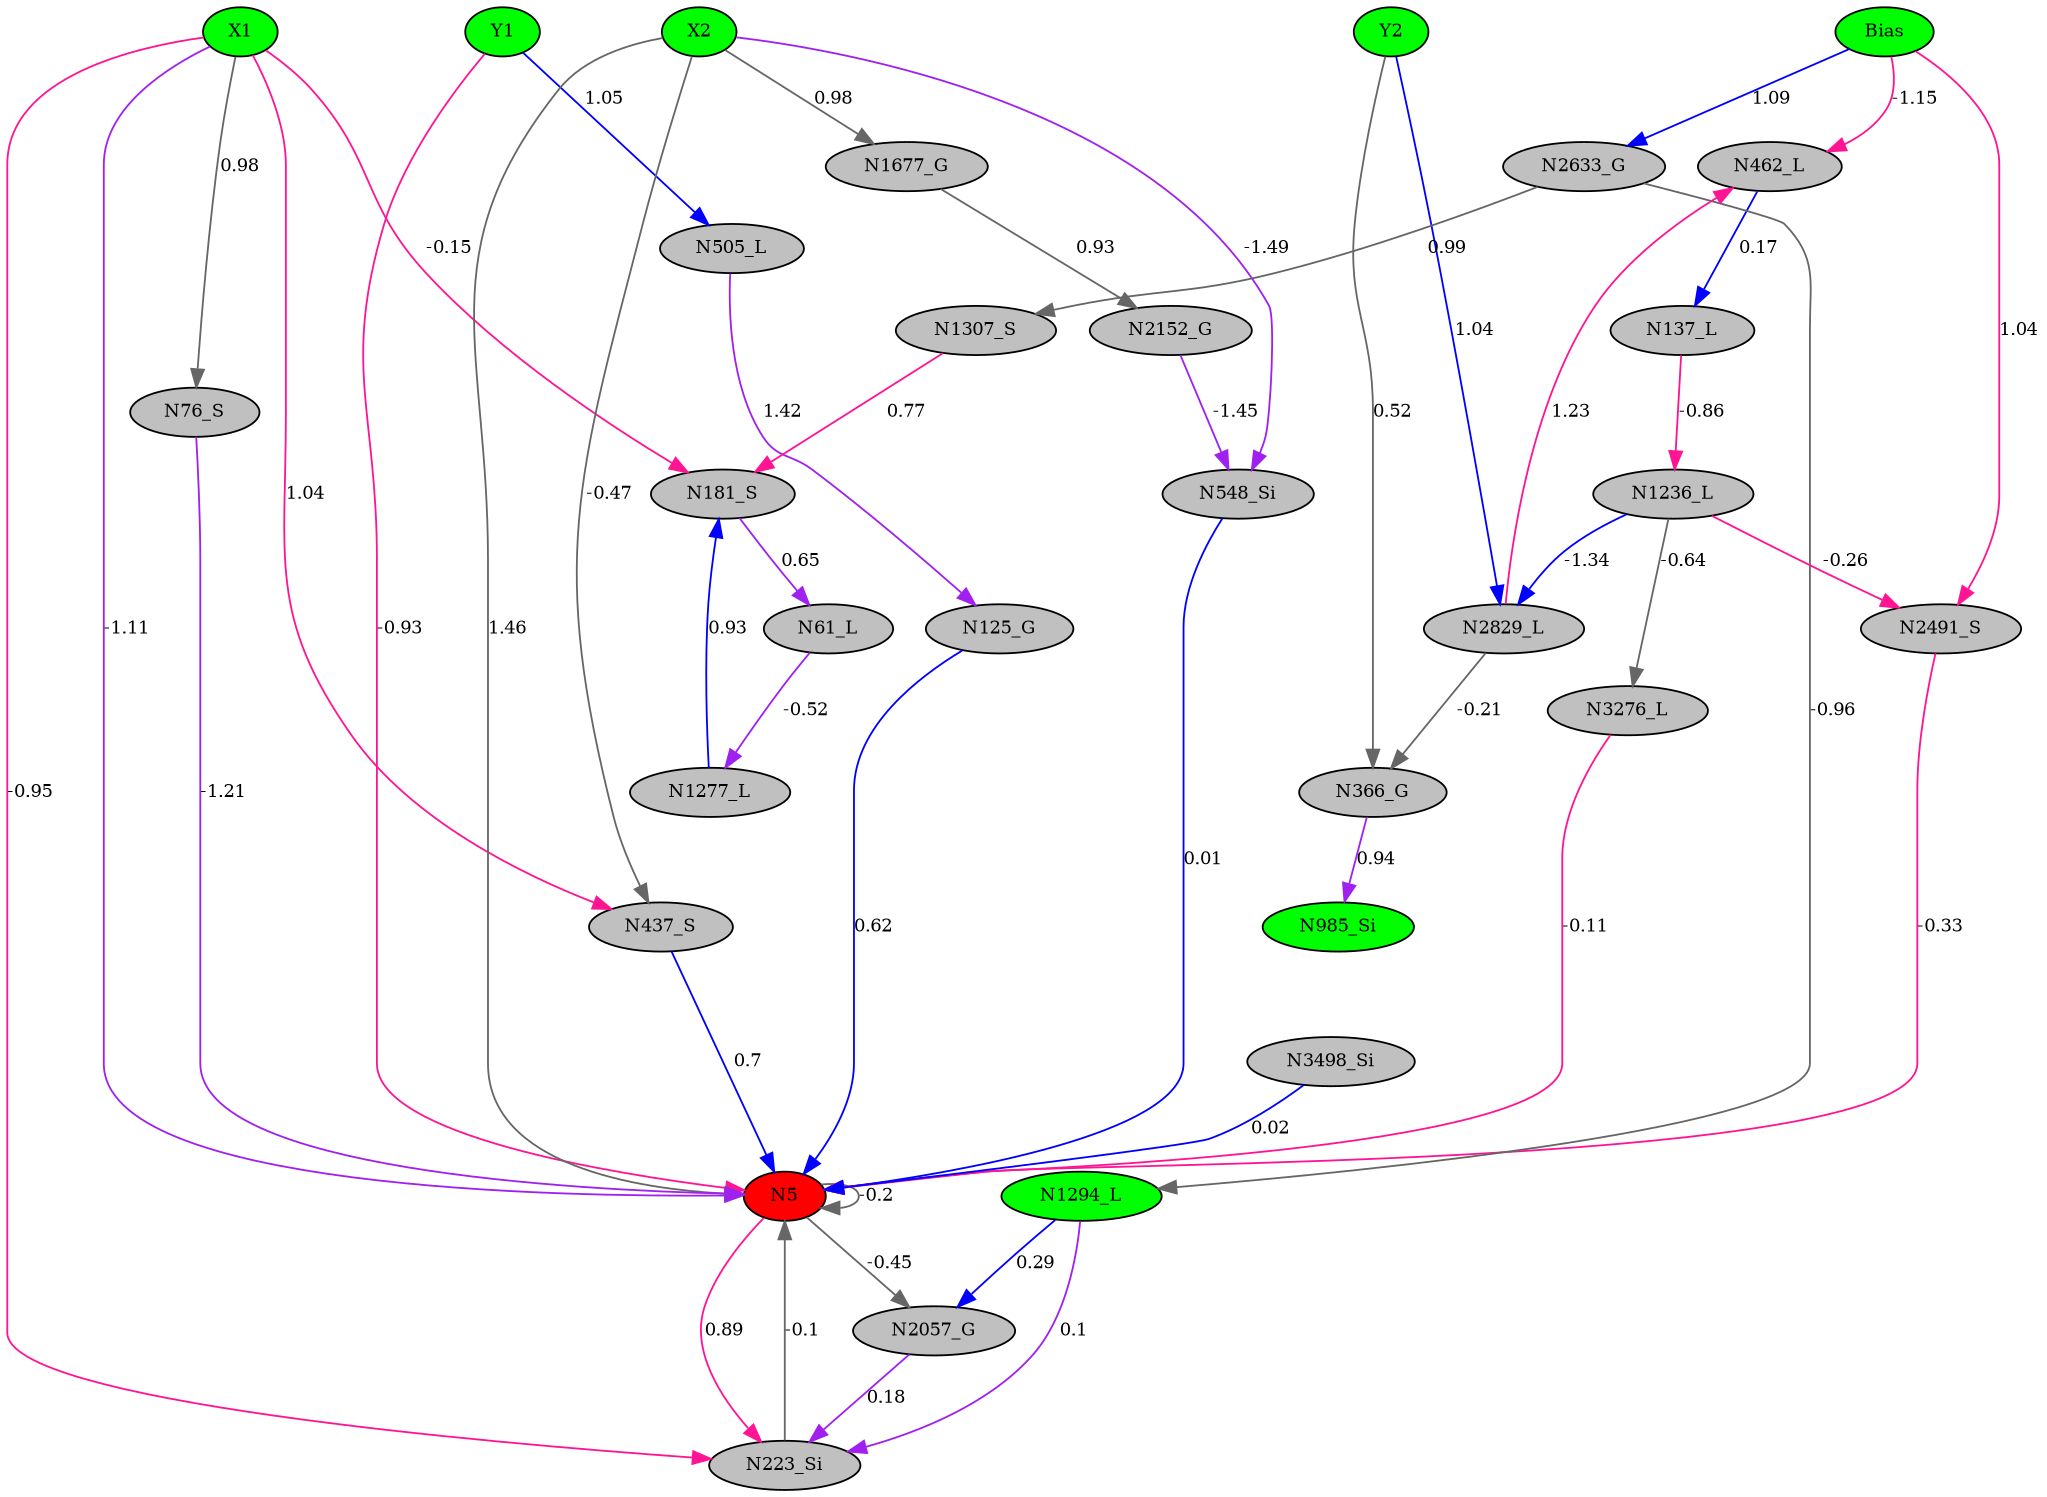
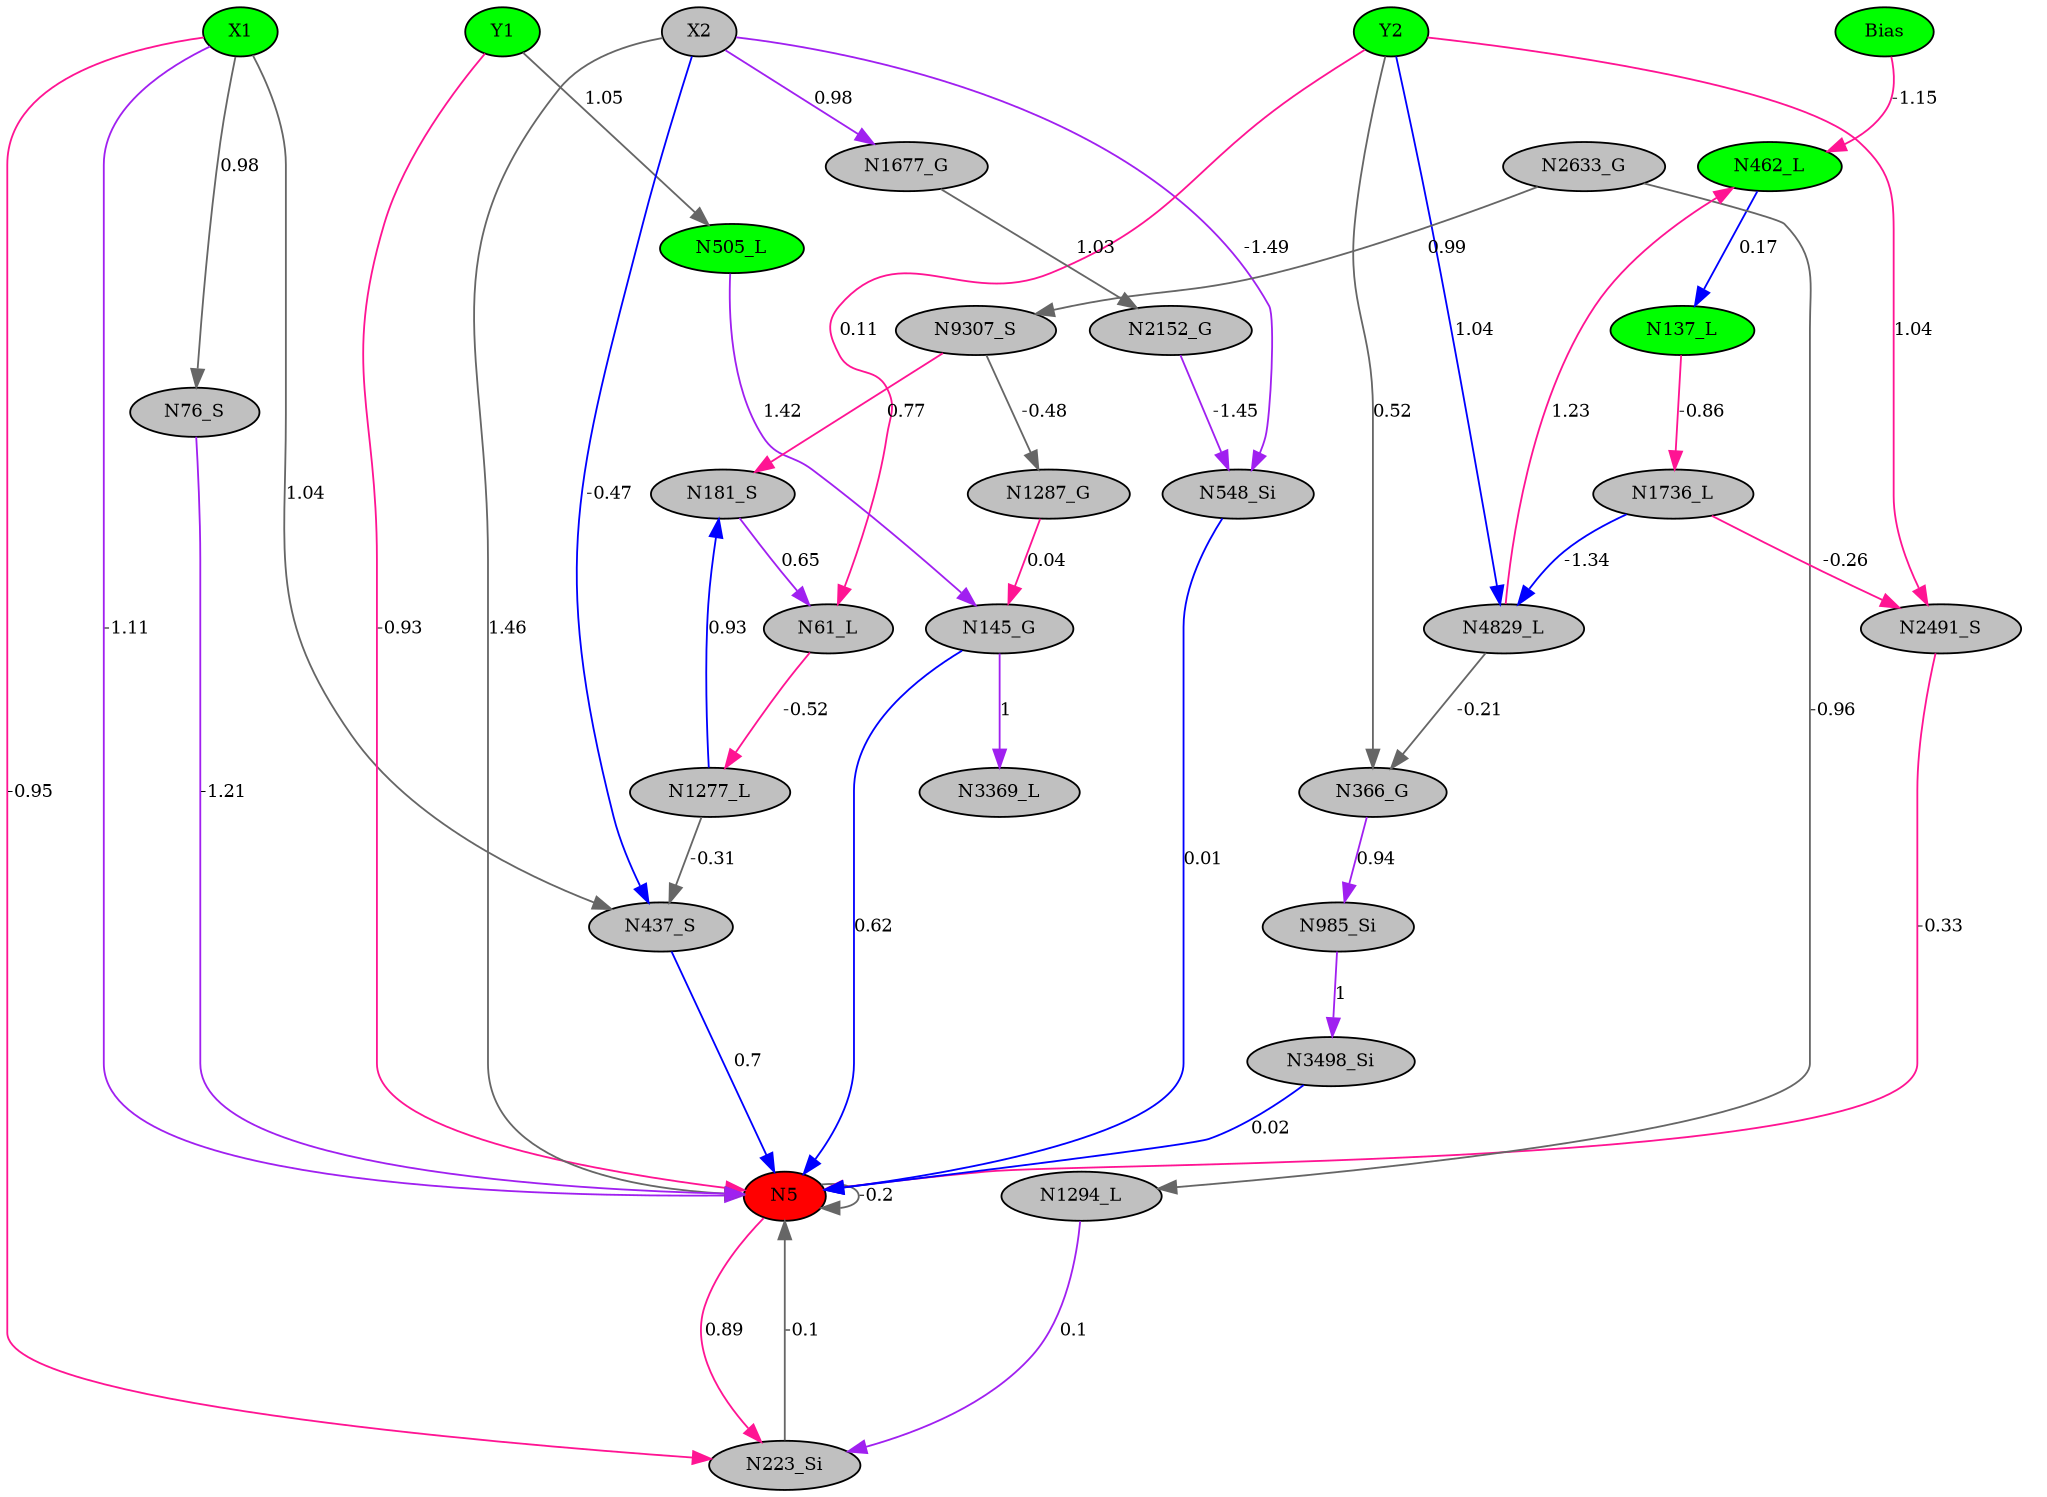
node "X2": fillcolor green -> gray
edge "X2" -> "N1677_G": color gray40 -> purple
edge "Bias" -> "N2633_G": removed, label "1.09"
edge "Y1" -> "N505_L": color blue -> gray40
node "N462_L": fillcolor gray -> green
node "N505_L": fillcolor gray -> green
edge "N1677_G" -> "N2152_G": label "0.93" -> "1.03"
edge "Y2" -> "N61_L": added, label "0.11"
edge "X1" -> "N181_S": removed, label "-0.15"
edge "Bias" -> "N2491_S": now "Y2" -> "N2491_S"
node "N1307_S": label "N1307_S" -> "N9307_S"
node "N137_L": fillcolor gray -> green
edge "X2" -> "N437_S": color gray40 -> blue
node "N1287_G": added
node "N1236_L": label "N1236_L" -> "N1736_L"
edge "X1" -> "N437_S": color deeppink -> gray40
node "N125_G": label "N125_G" -> "N145_G"
node "N2829_L": label "N2829_L" -> "N4829_L"
edge "N61_L" -> "N1277_L": color purple -> deeppink
node "N3276_L": removed
node "N3369_L": added
edge "N1277_L" -> "N437_S": added, label "-0.31"
node "N985_Si": fillcolor green -> gray
edge "N985_Si" -> "N3498_Si": added, label "1"
node "N1294_L": fillcolor green -> gray
node "N2057_G": removed
